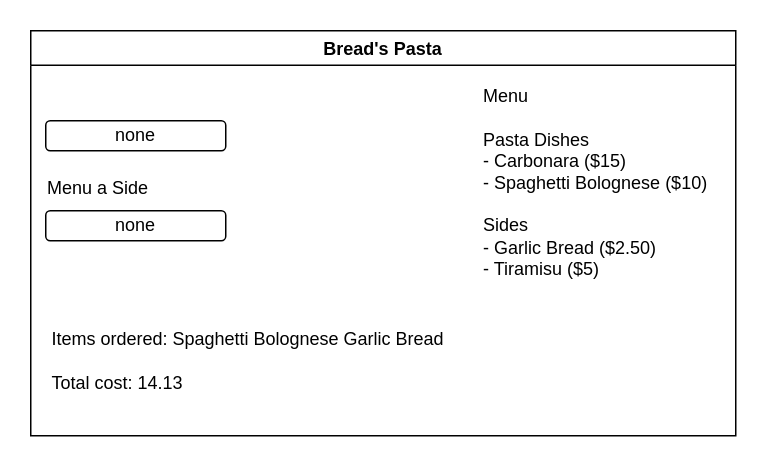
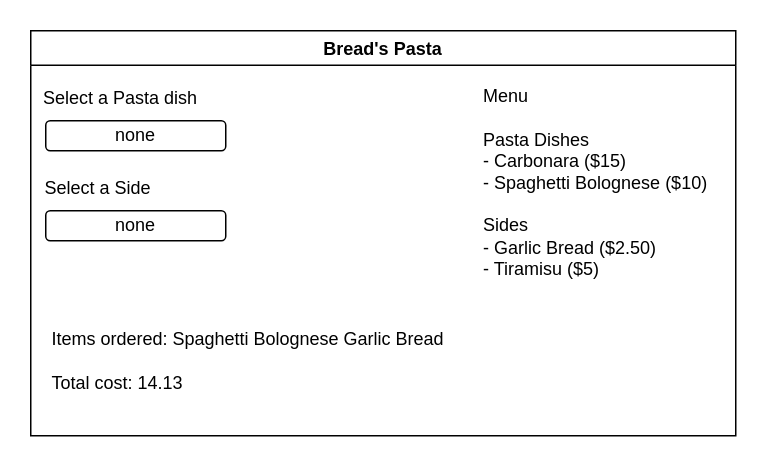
node "Select a Pasta dish": added
node "Menu a Side": label "Menu a Side" -> "Select a Side"
